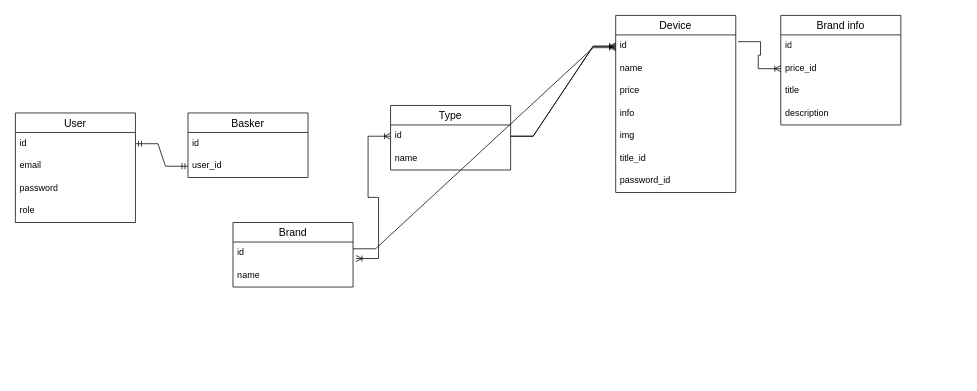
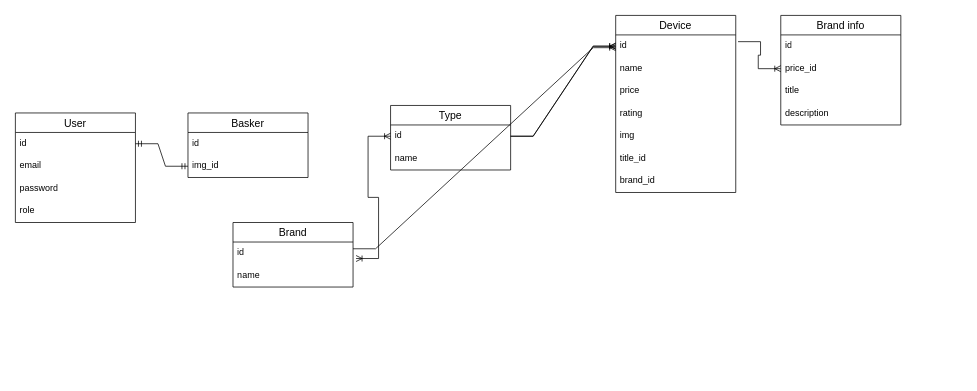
node "info": label "info" -> "rating"
node "user_id": label "user_id" -> "img_id"
node "password_id": label "password_id" -> "brand_id"
